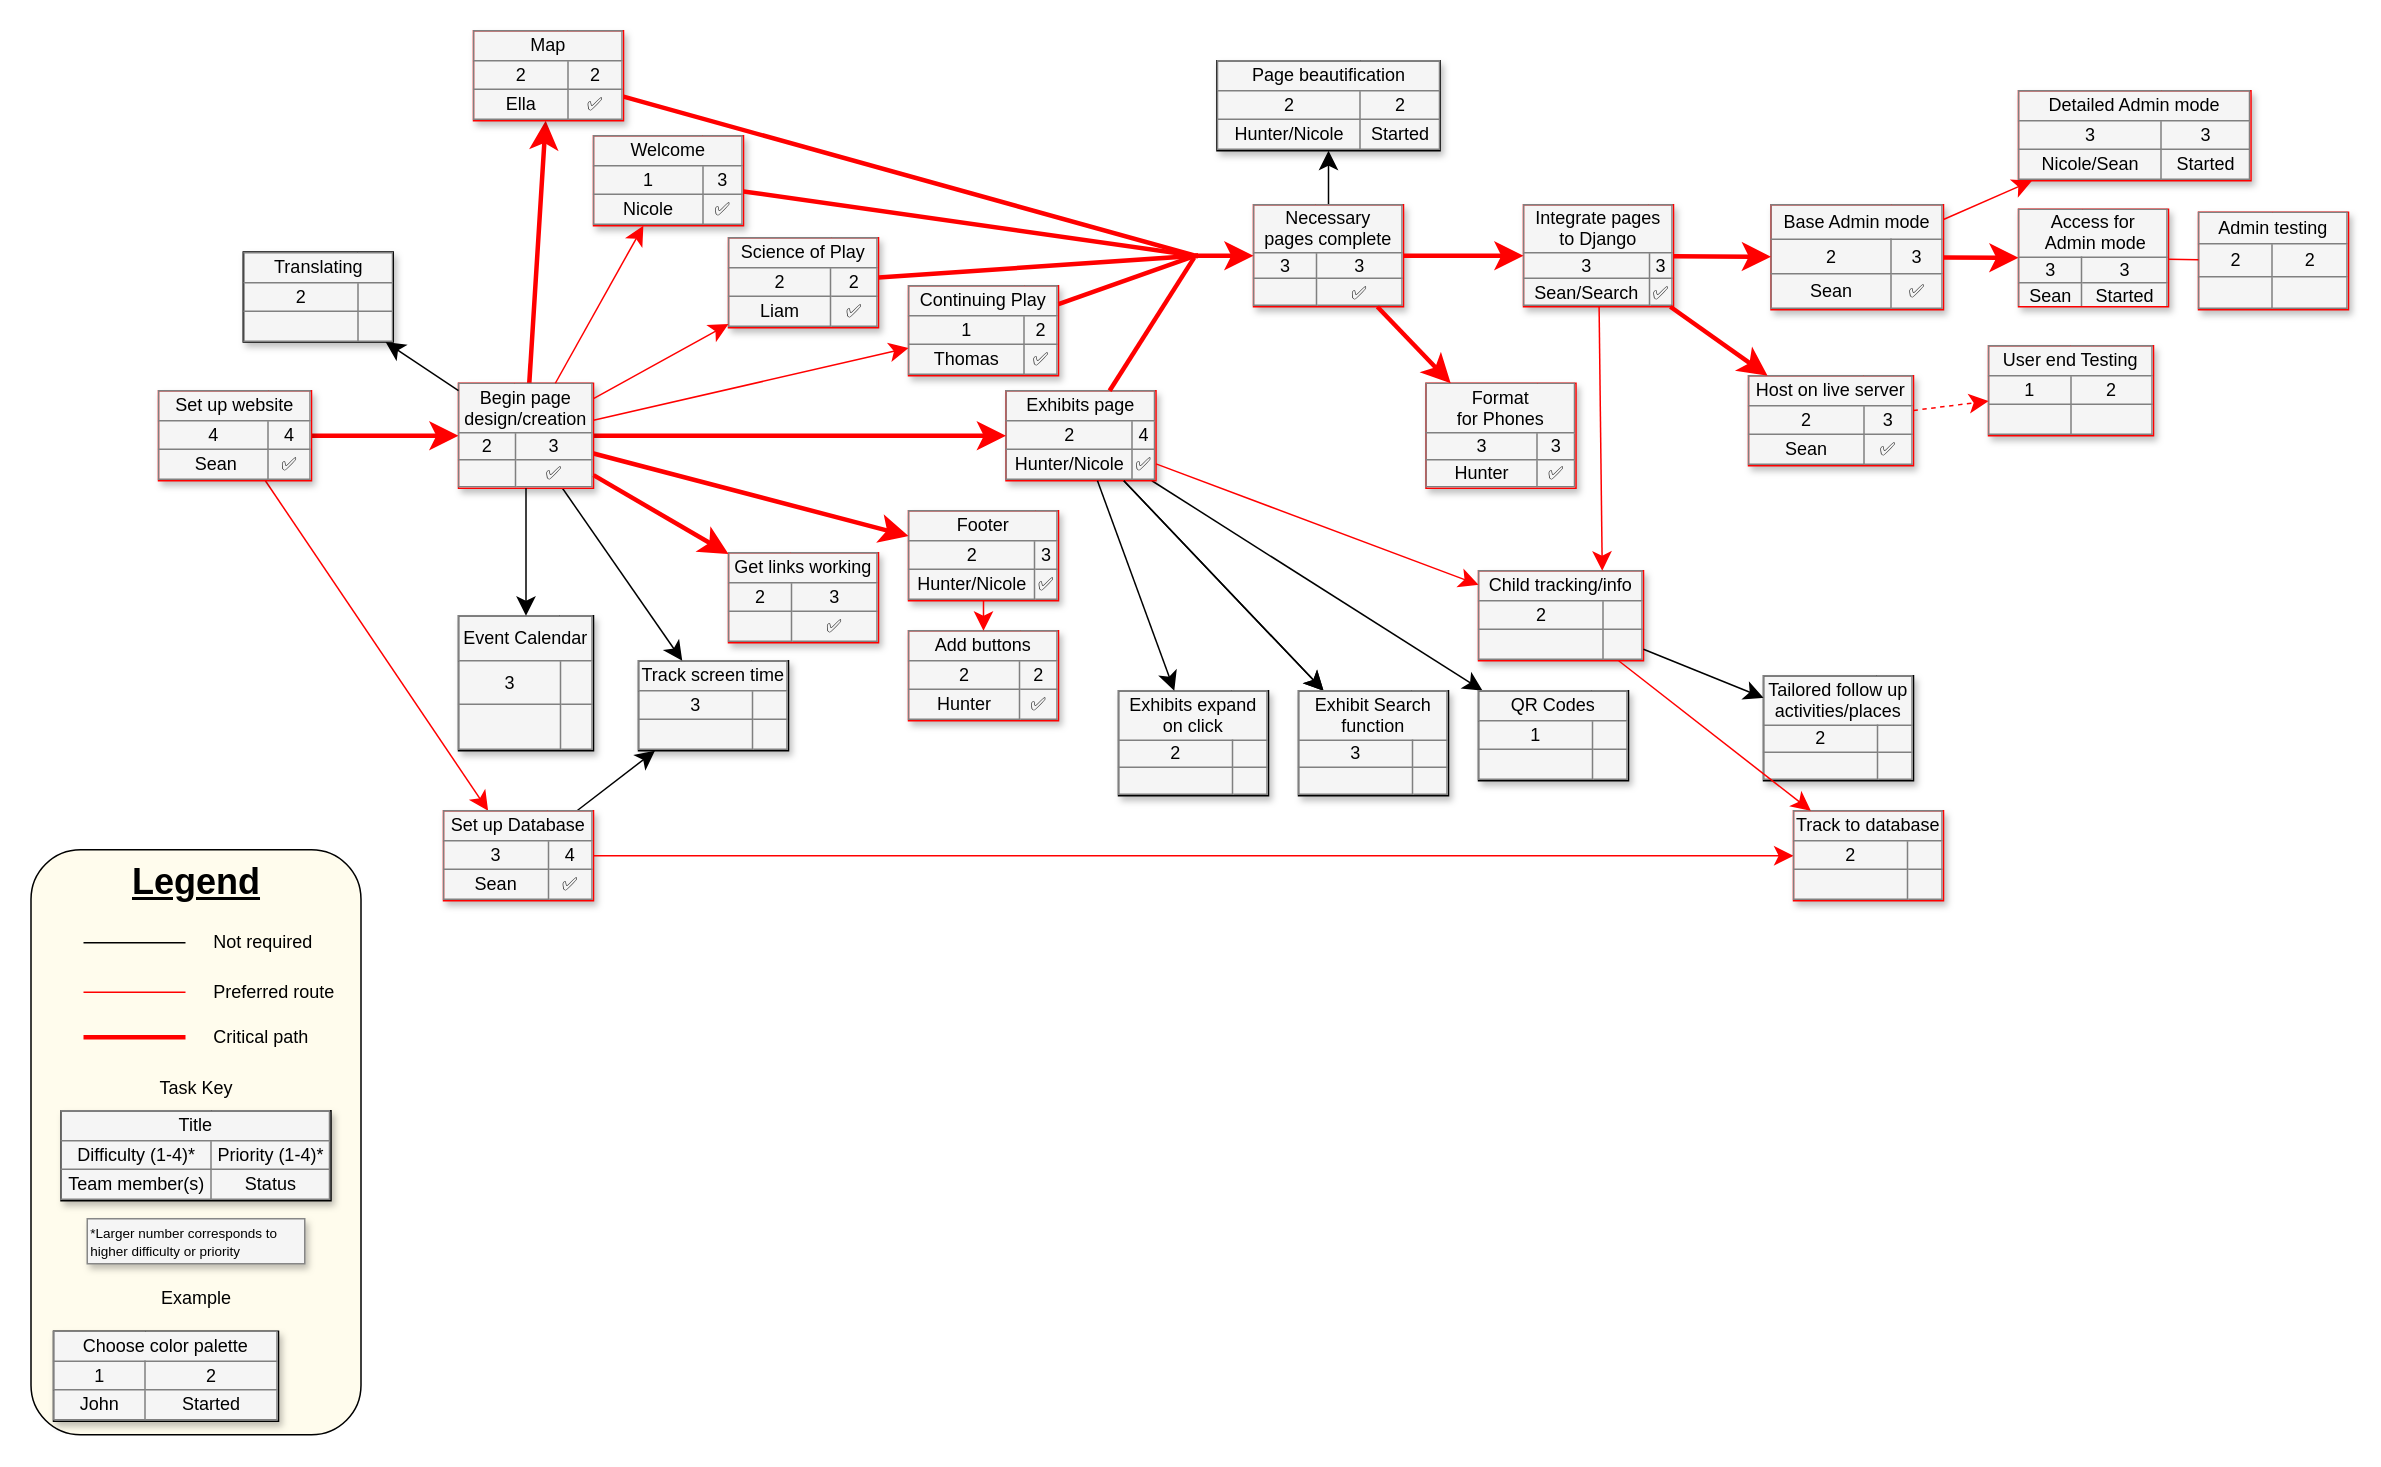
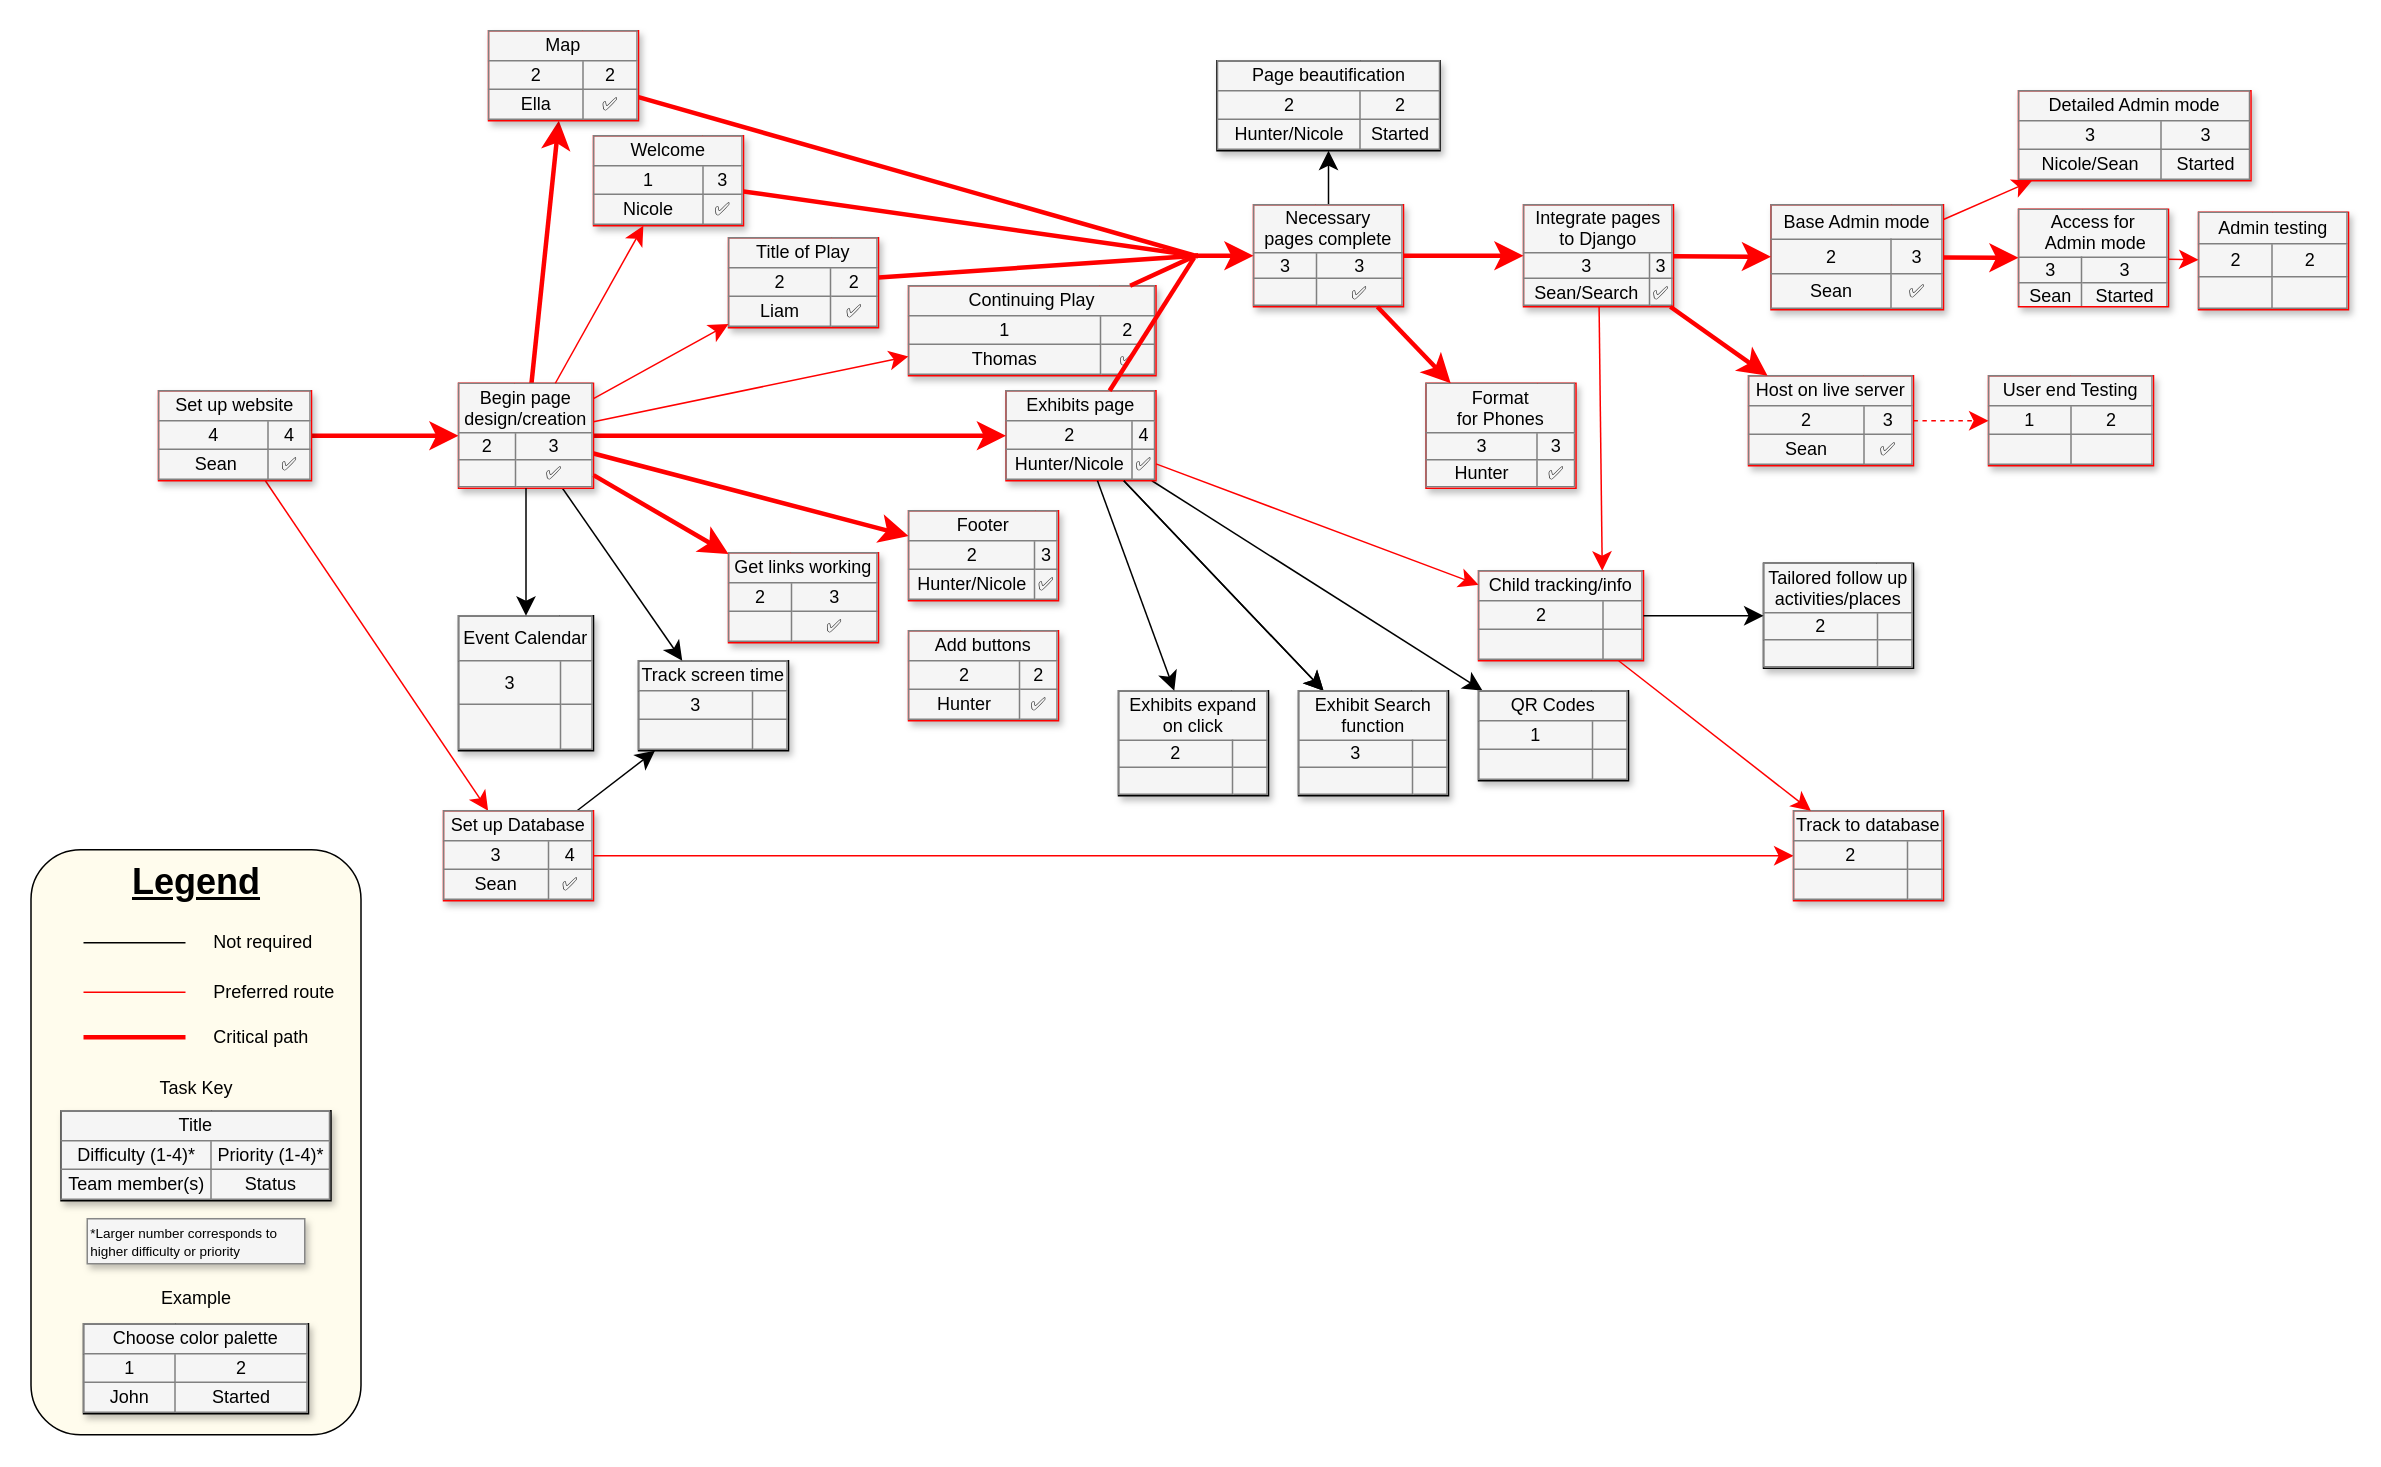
node "Map 2 2 Ella ✅": moved (548, 76) -> (563, 76)
edge "Access for Admin mode 3 3 Sean Started" -- "Admin testing 2 2": arrowhead none -> classic
node "Science of Play 2 2 Liam ✅": label "Science of Play 2 2 Liam ✅" -> "Title of Play 2 2 Liam ✅"
node "Translating 2": removed
node "Continuing Play 1 2 Thomas ✅": size 150x90 -> 248x90
edge "Begin page design/creation 2 3 ✅" -> "Translating 2": removed
node "User end Testing 1 2": moved (2071, 391) -> (2071, 421)
edge "Footer 2 3 Hunter/Nicole ✅" -> "Add buttons 2 2 Hunter ✅": removed
node "Tailored follow up activities/places 2": moved (1838, 728) -> (1838, 616)
node "Choose color palette 1 2 John Started": moved (166, 1376) -> (196, 1369)
